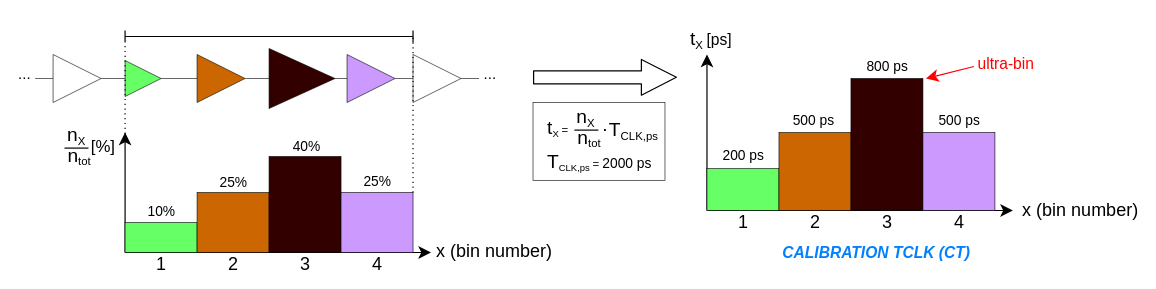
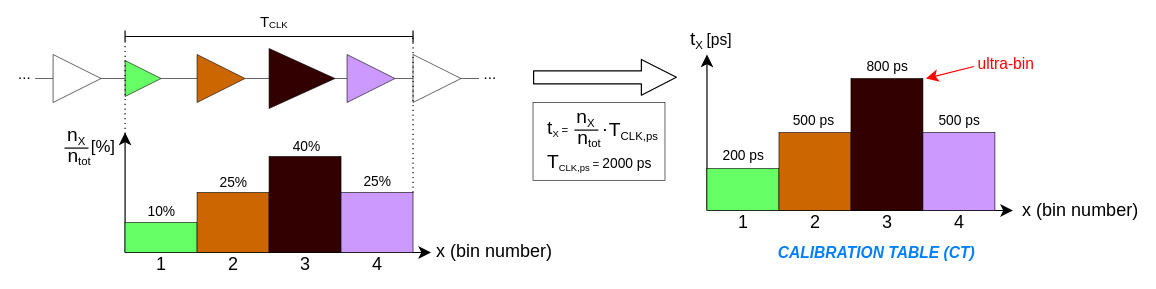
node "TCLK": added
node "CALIBRATION TCLK (CT)": label "CALIBRATION TCLK (CT)" -> "CALIBRATION TABLE (CT)"
